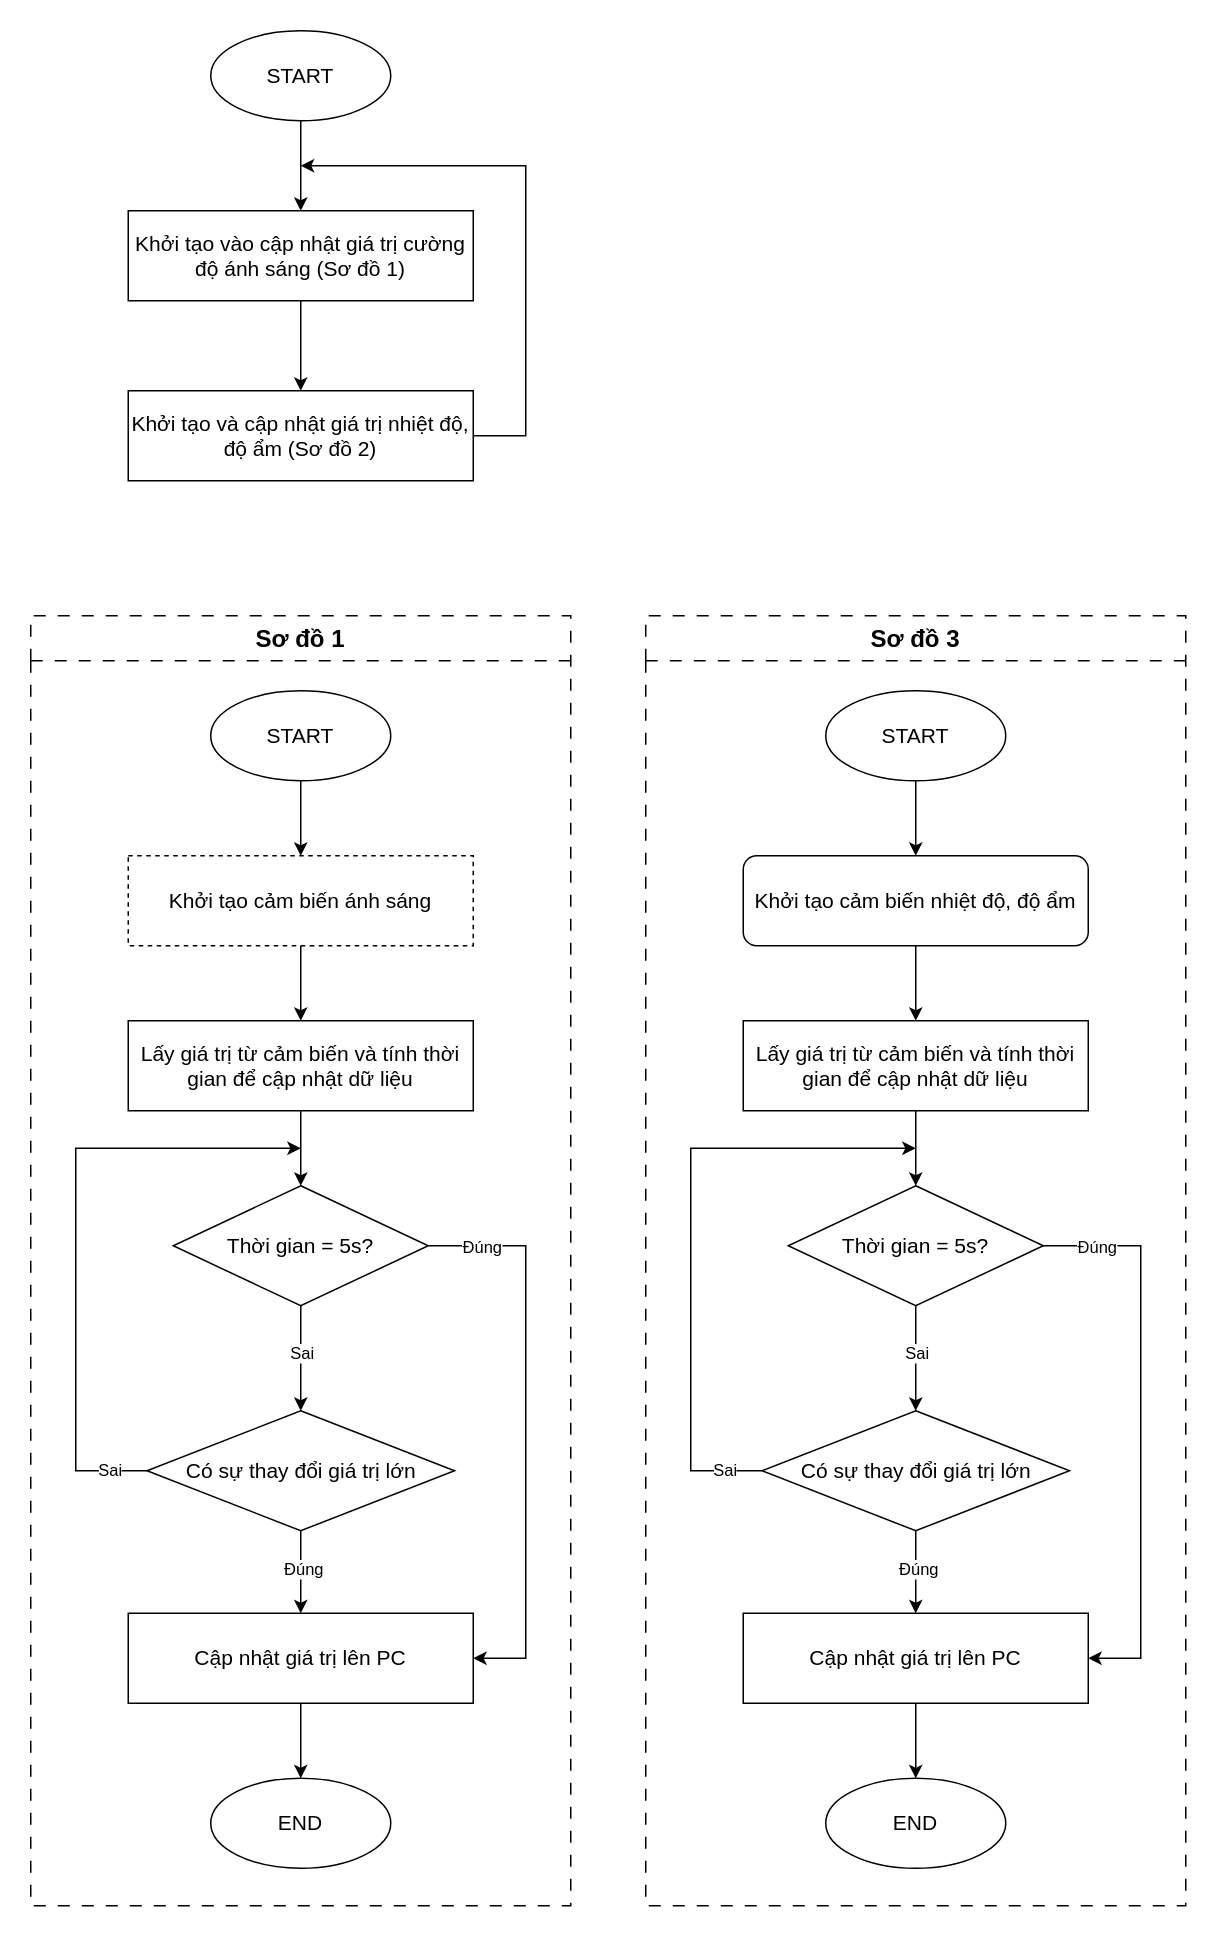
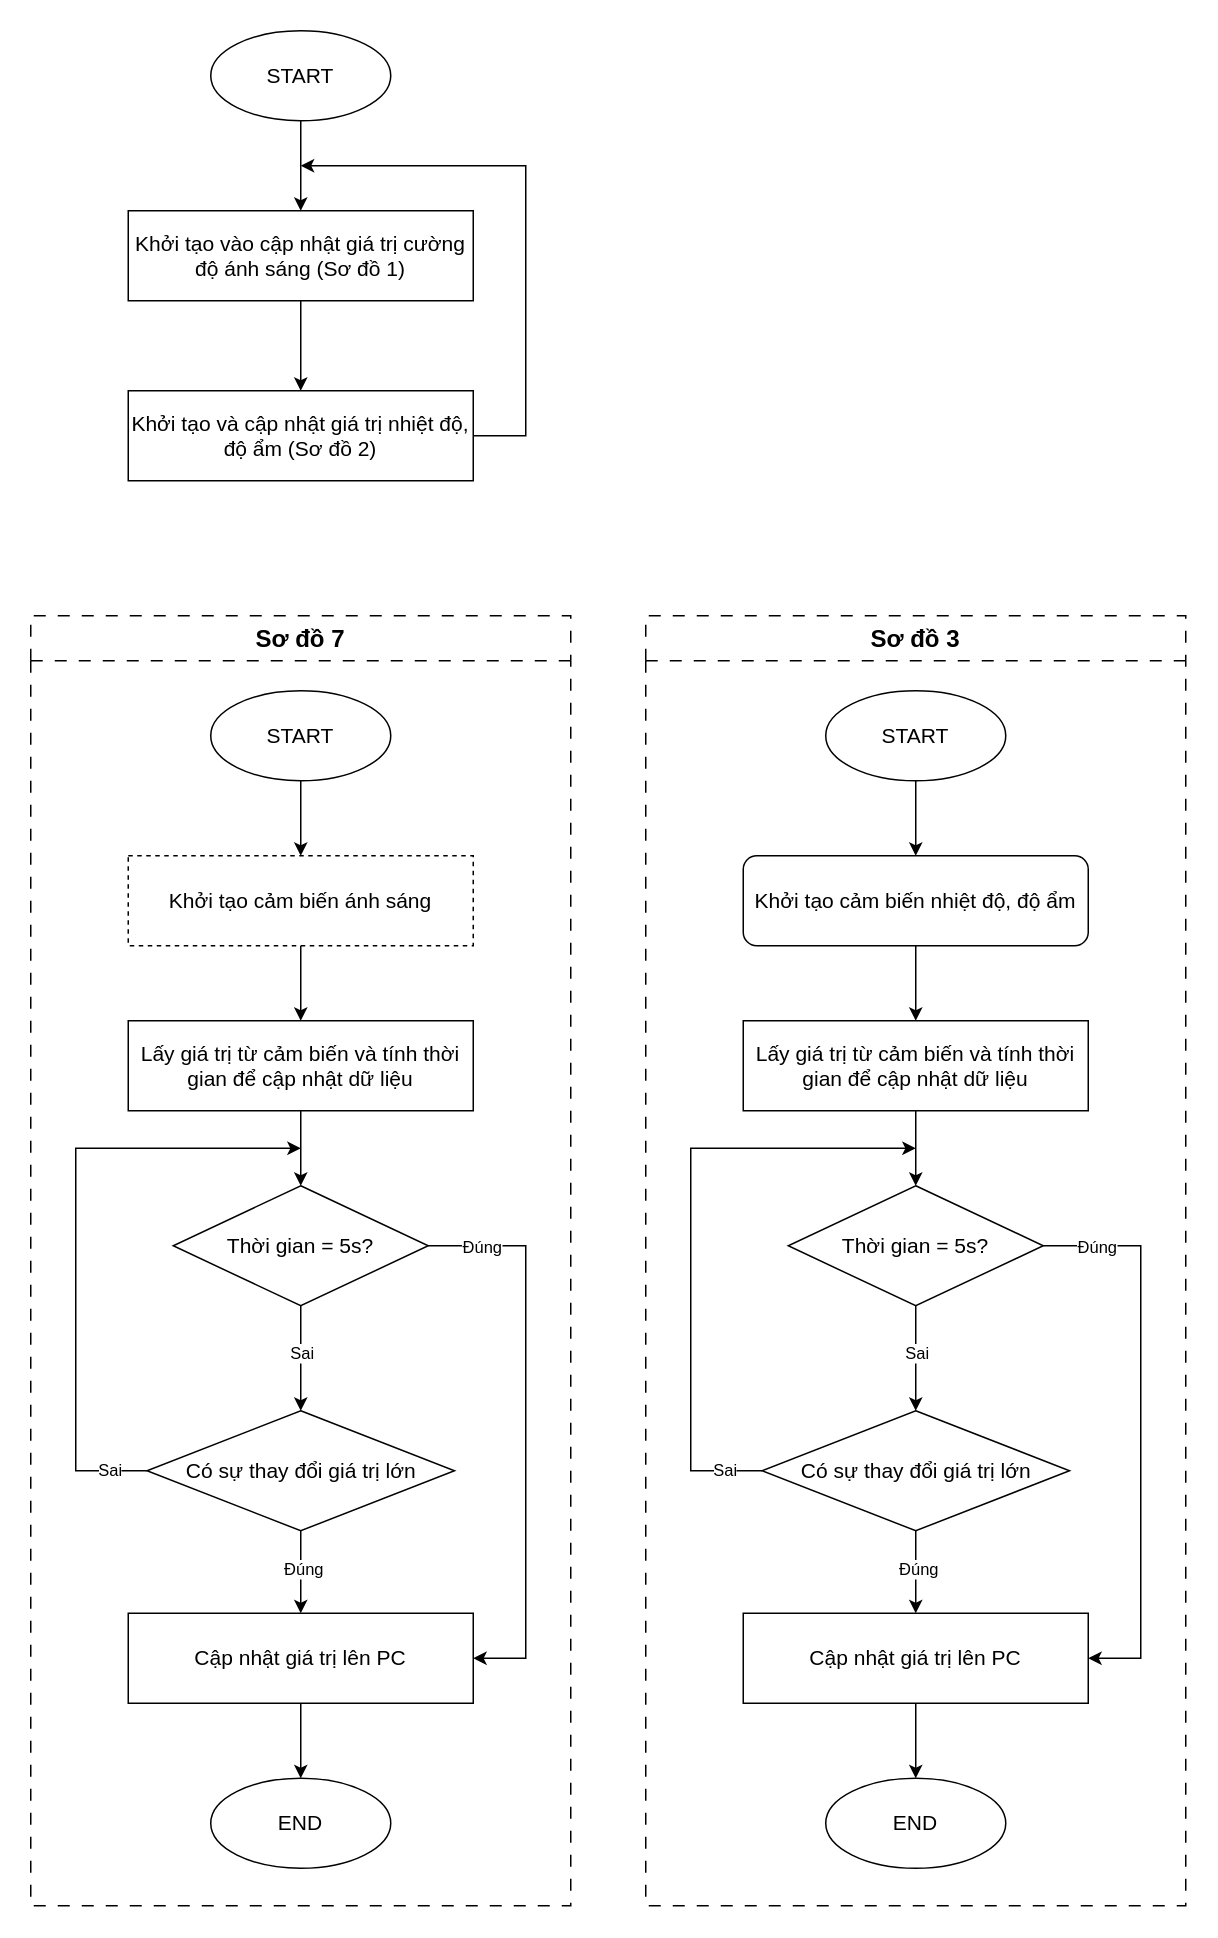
node "Sơ đồ 1": label "Sơ đồ 1" -> "Sơ đồ 7"
